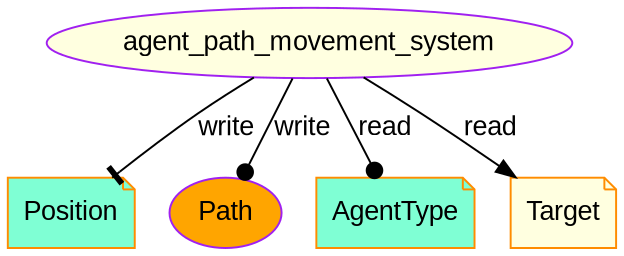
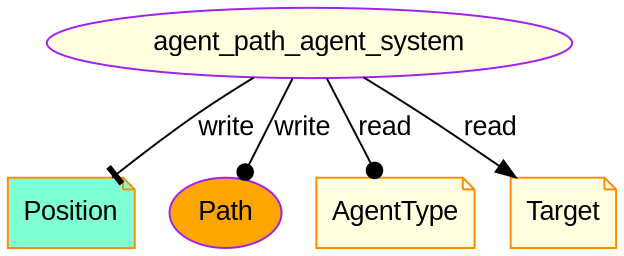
node "agent_path_movement_system": label "agent_path_movement_system" -> "agent_path_agent_system"
node "AgentType": fillcolor aquamarine -> lightyellow
